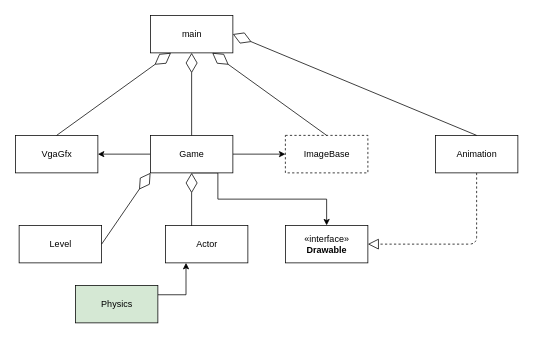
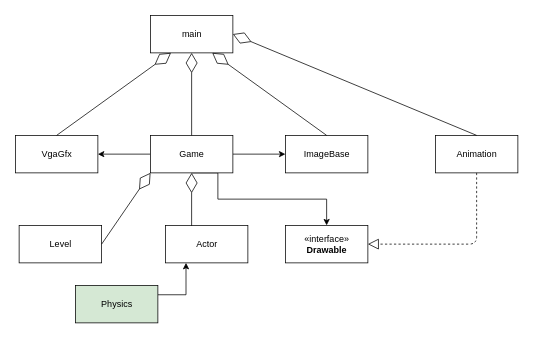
node "ImageBase": style dashed -> solid
